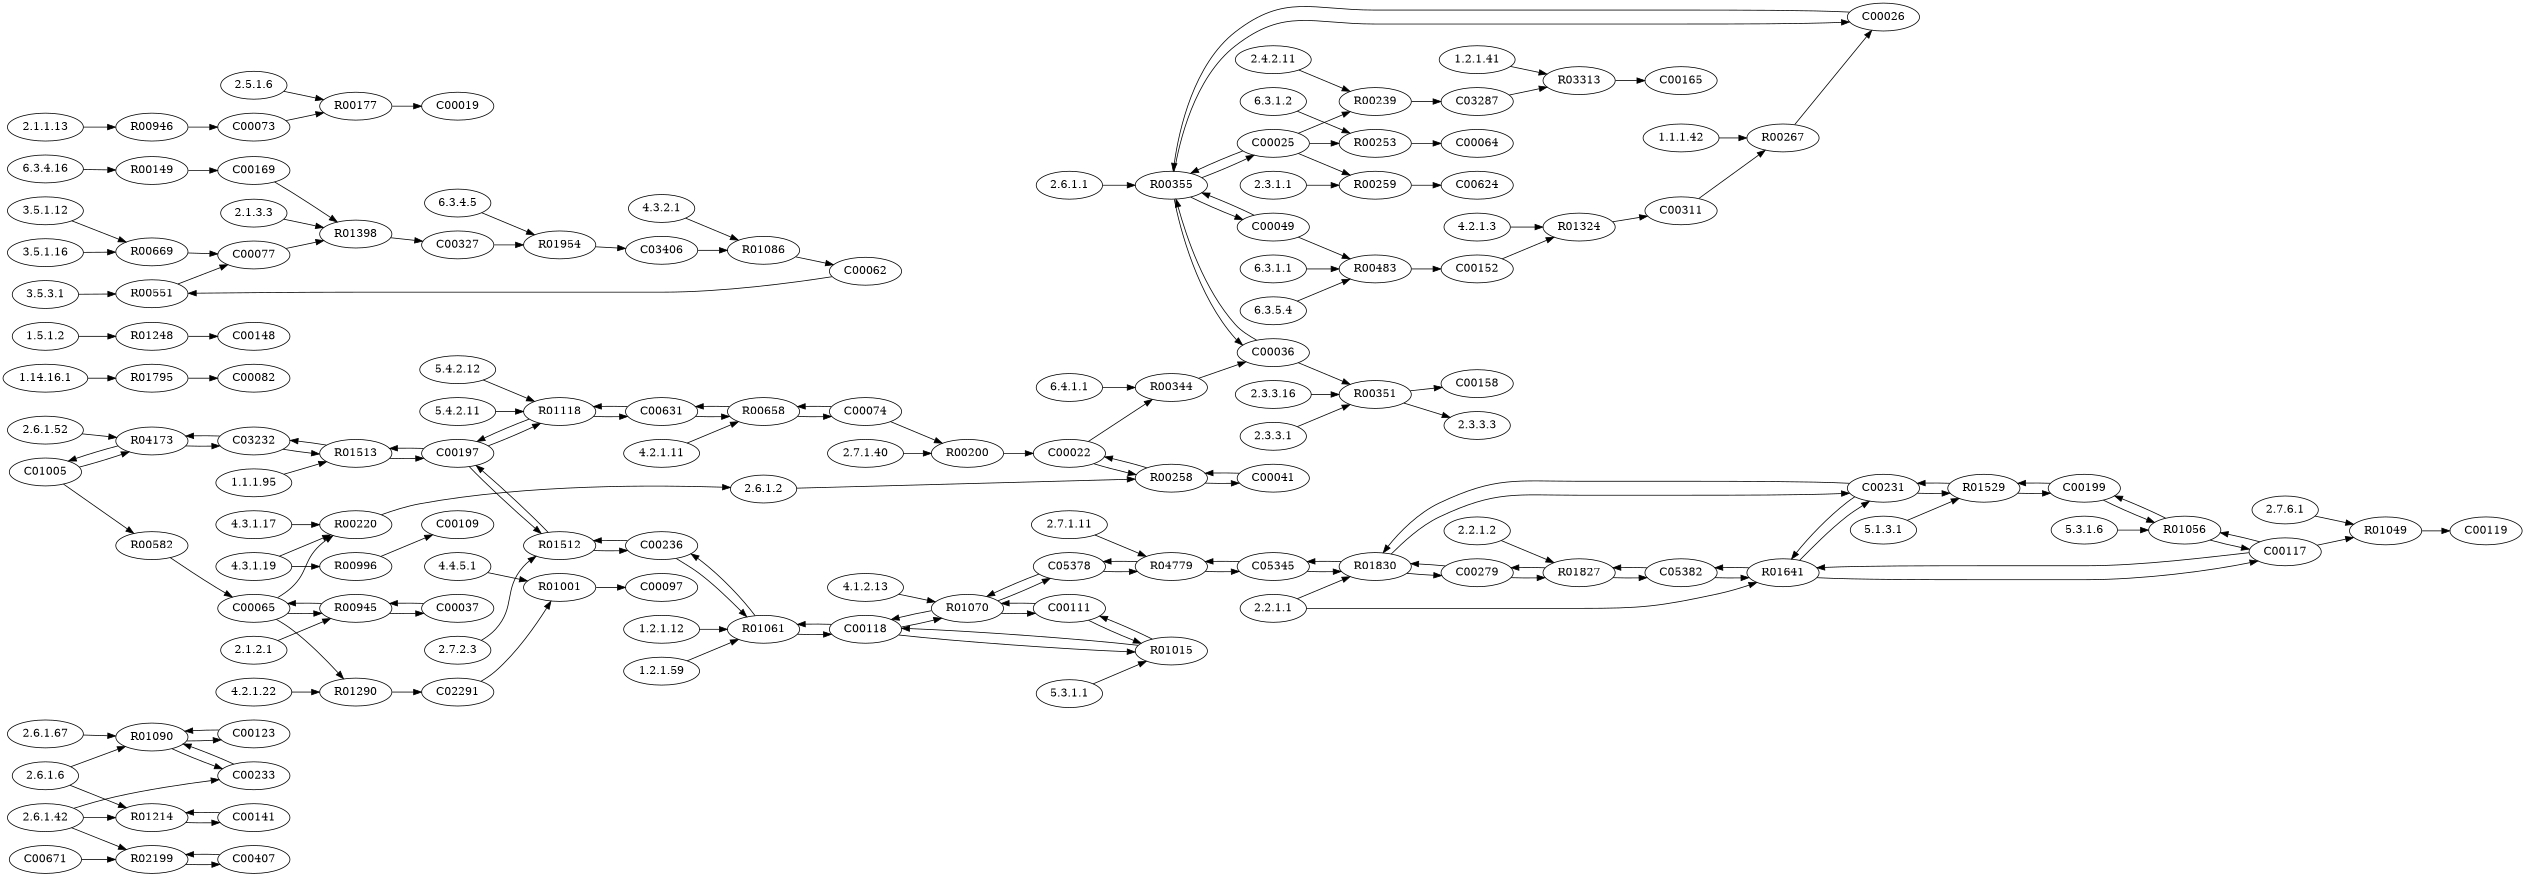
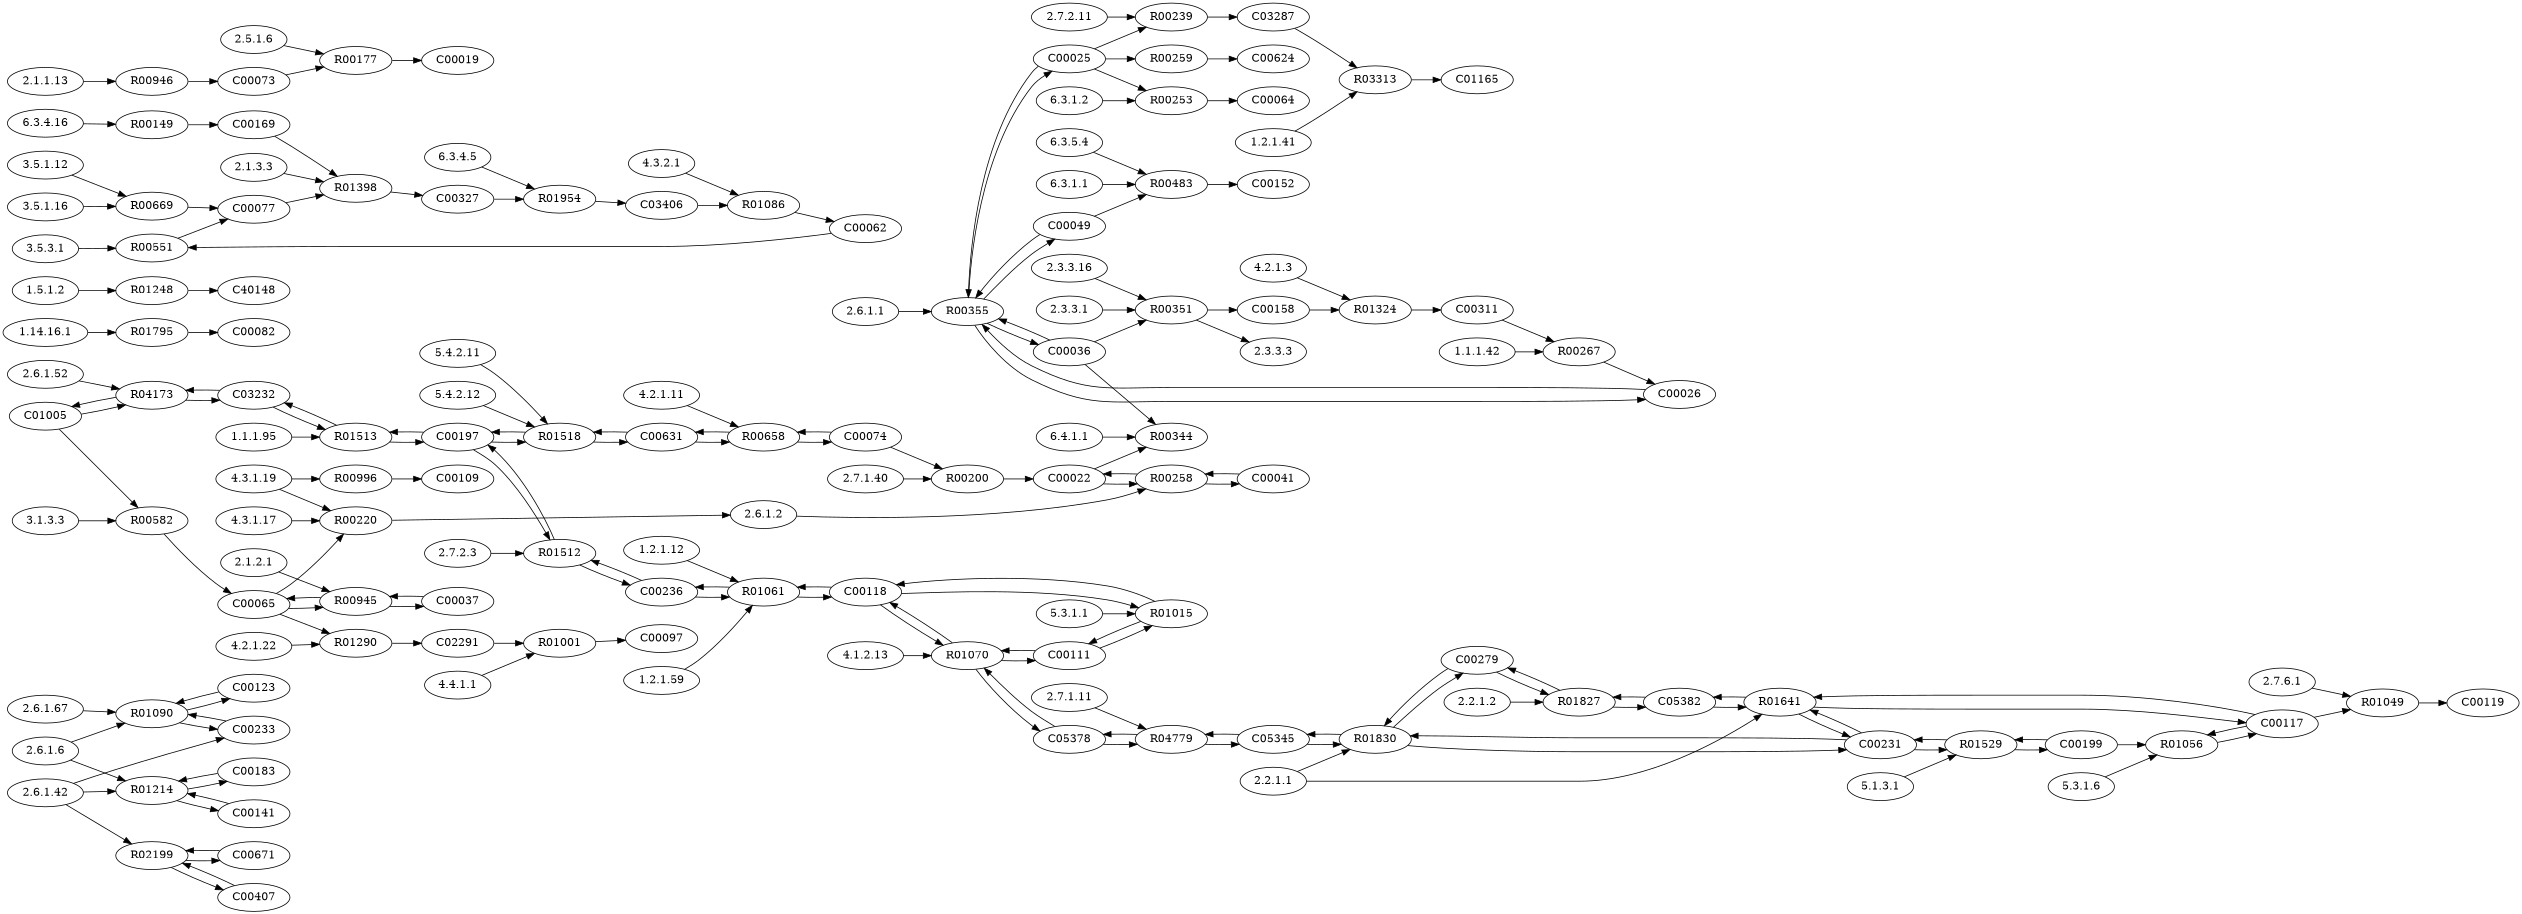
node "2.4.2.11": label "2.4.2.11" -> "2.7.2.11"
node "C00165": label "C00165" -> "C01165"
node "2.3.1.1": removed
edge "C00152" -> "R01324": now "C00158" -> "R01324"
node "C00148": label "C00148" -> "C40148"
edge "R00344" -> "C00036": reversed
node "R01118": label "R01118" -> "R01518"
edge "R01056" -> "C00199": removed
node "3.1.3.3": added
node "4.4.5.1": label "4.4.5.1" -> "4.4.1.1"
node "C00183": added
edge "R02199" -> "C00671": added
